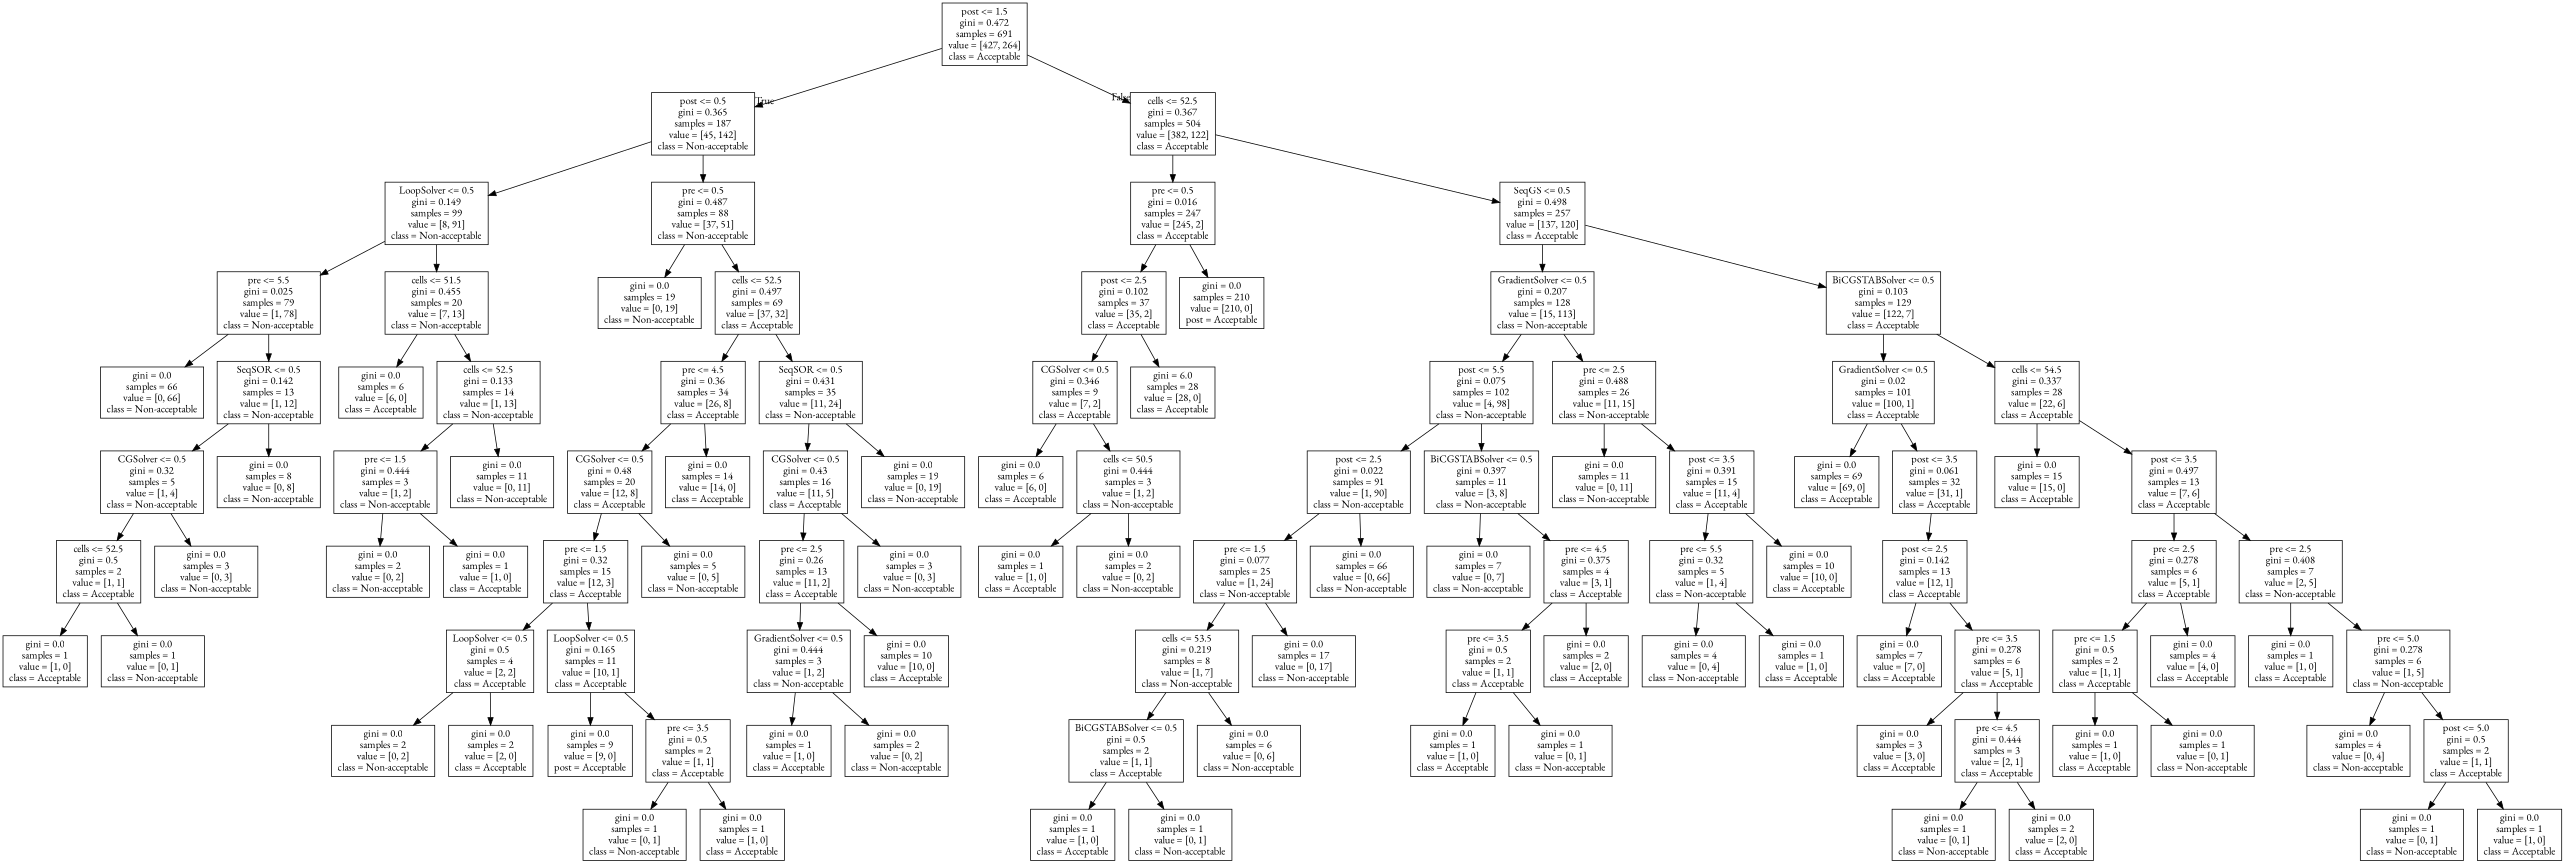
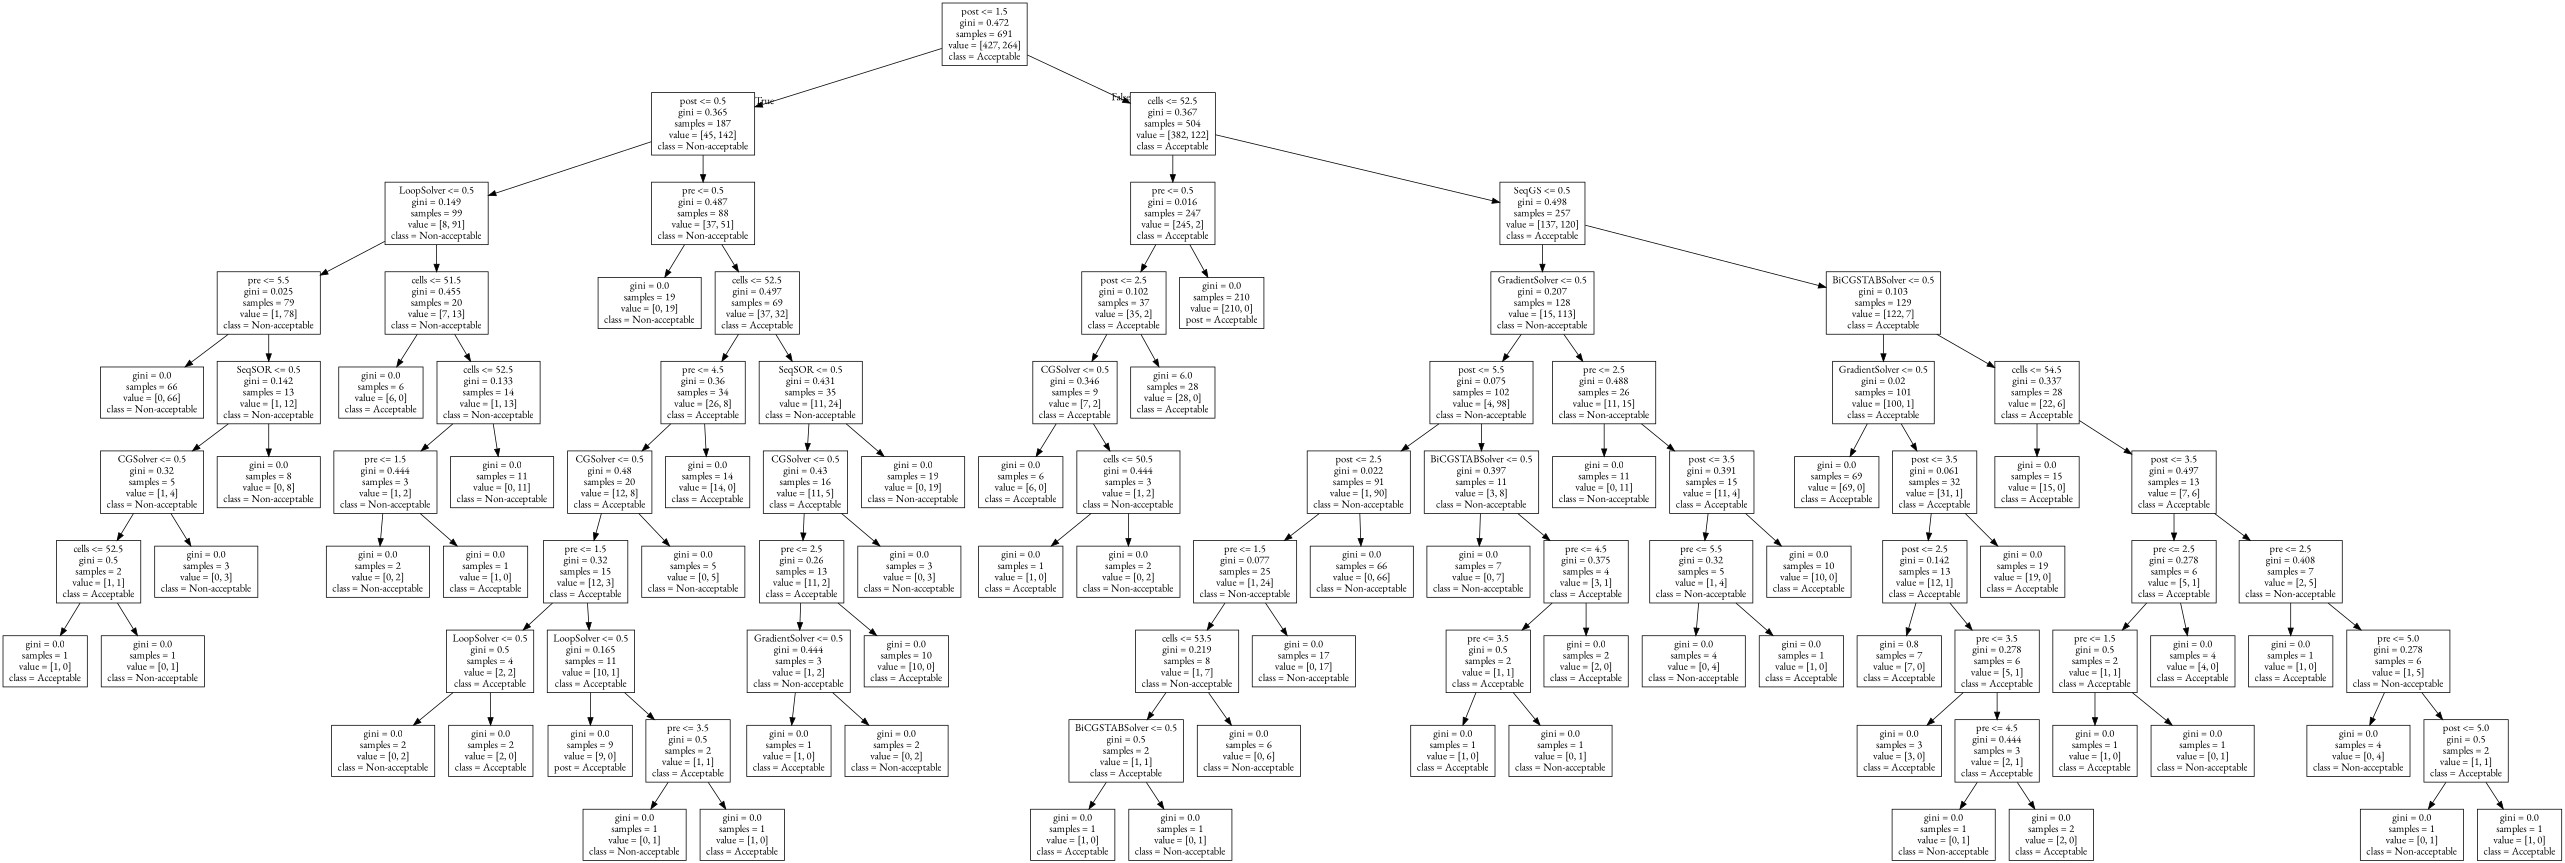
node "gini = 0.0 samples = 19 value = [19, 0] class = Acceptable": added
node "gini = 0.0 samples = 7 value = [7, 0] class = Acceptable": label "gini = 0.0 samples = 7 value = [7, 0] class = Acceptable" -> "gini = 0.8 samples = 7 value = [7, 0] class = Acceptable"
